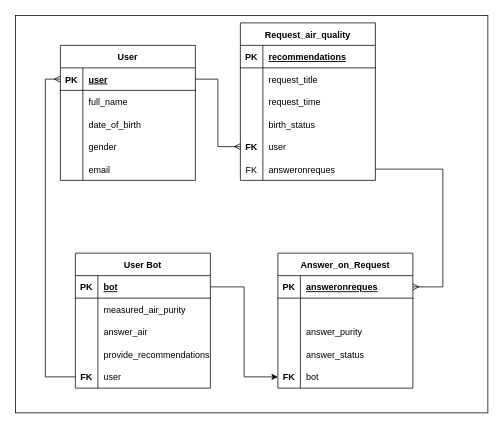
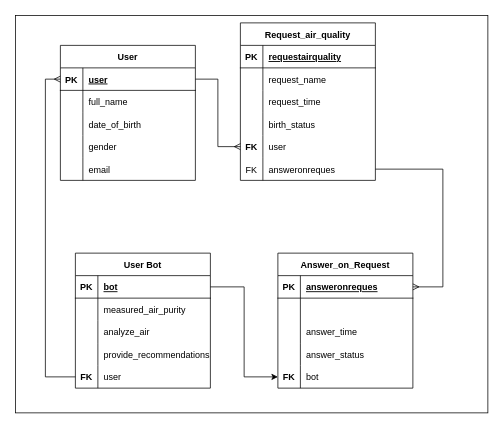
node "recommendations": label "recommendations" -> "requestairquality"
node "request_title": label "request_title" -> "request_name"
node "answer_air": label "answer_air" -> "analyze_air"
node "answer_purity": label "answer_purity" -> "answer_time"
